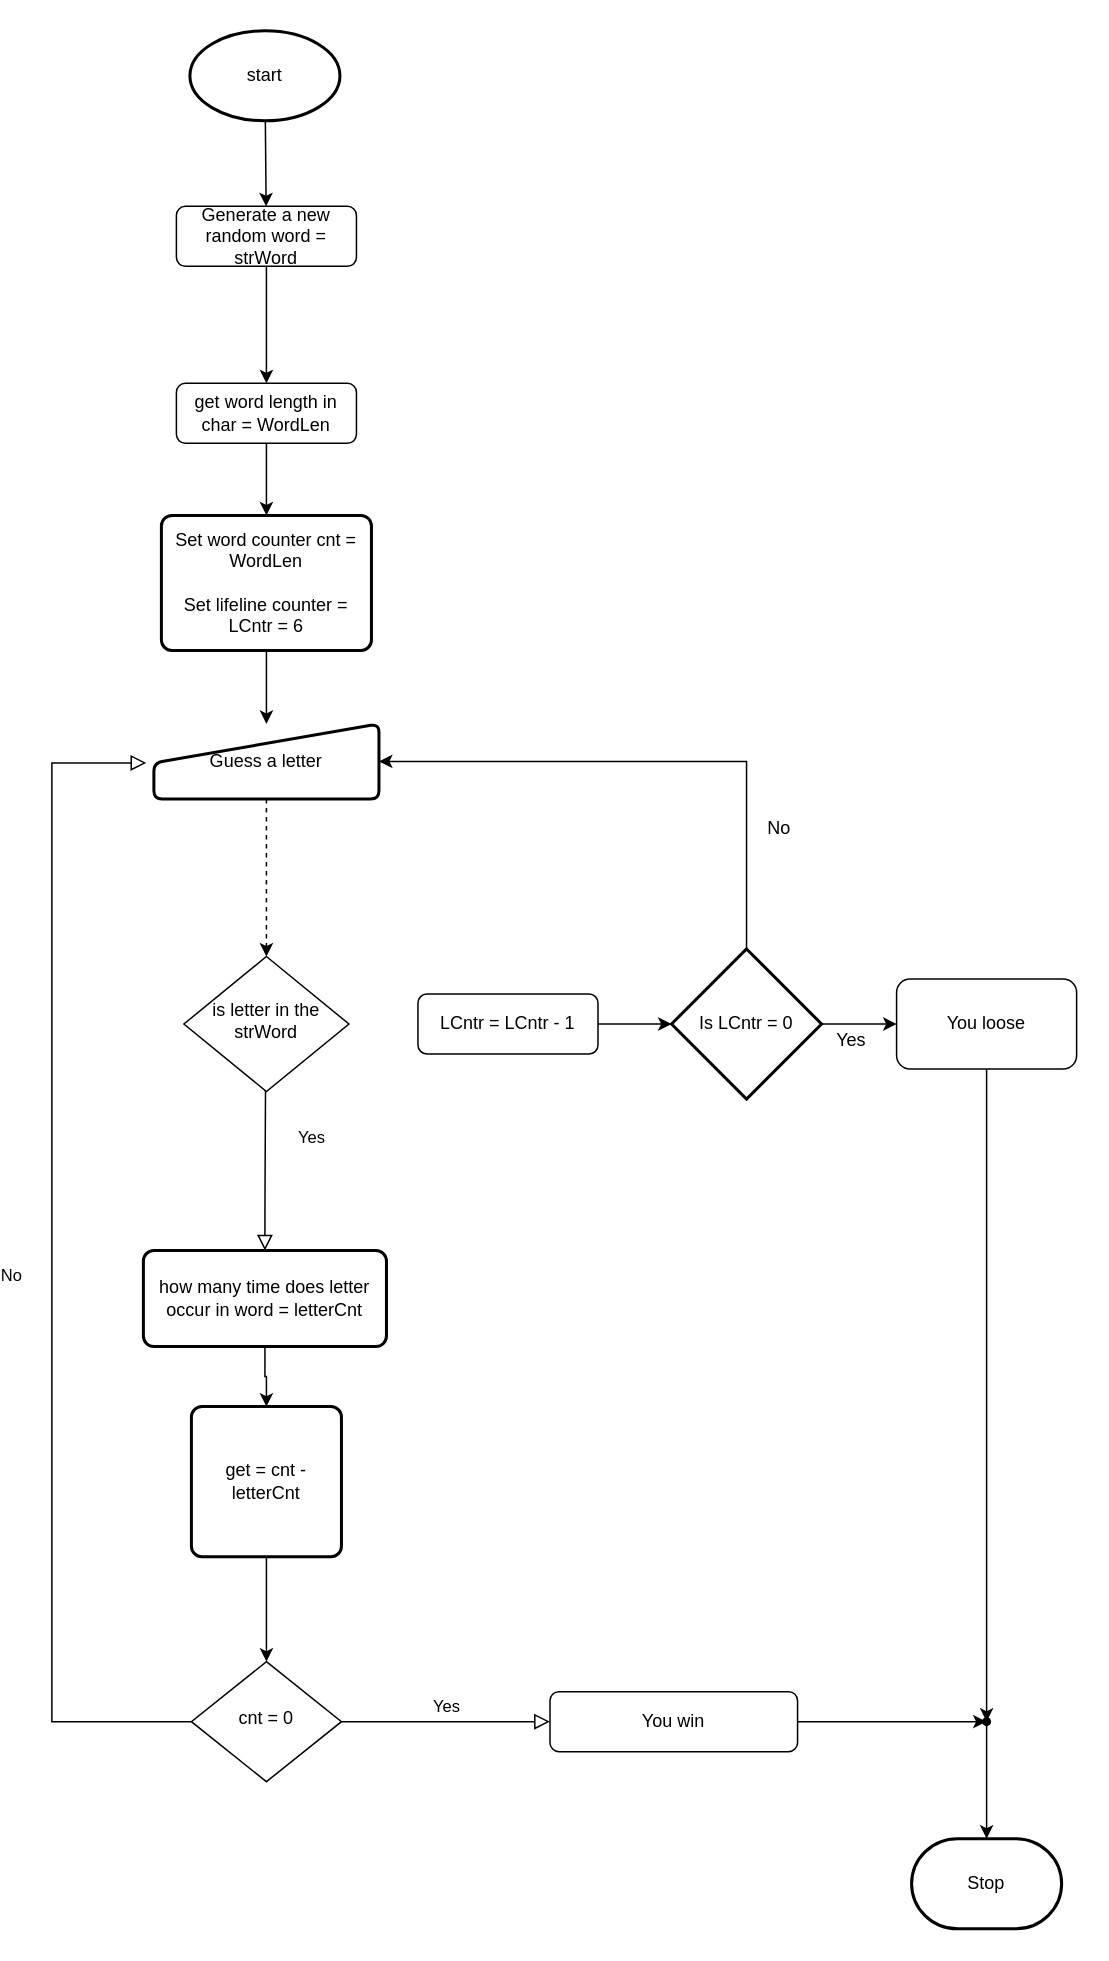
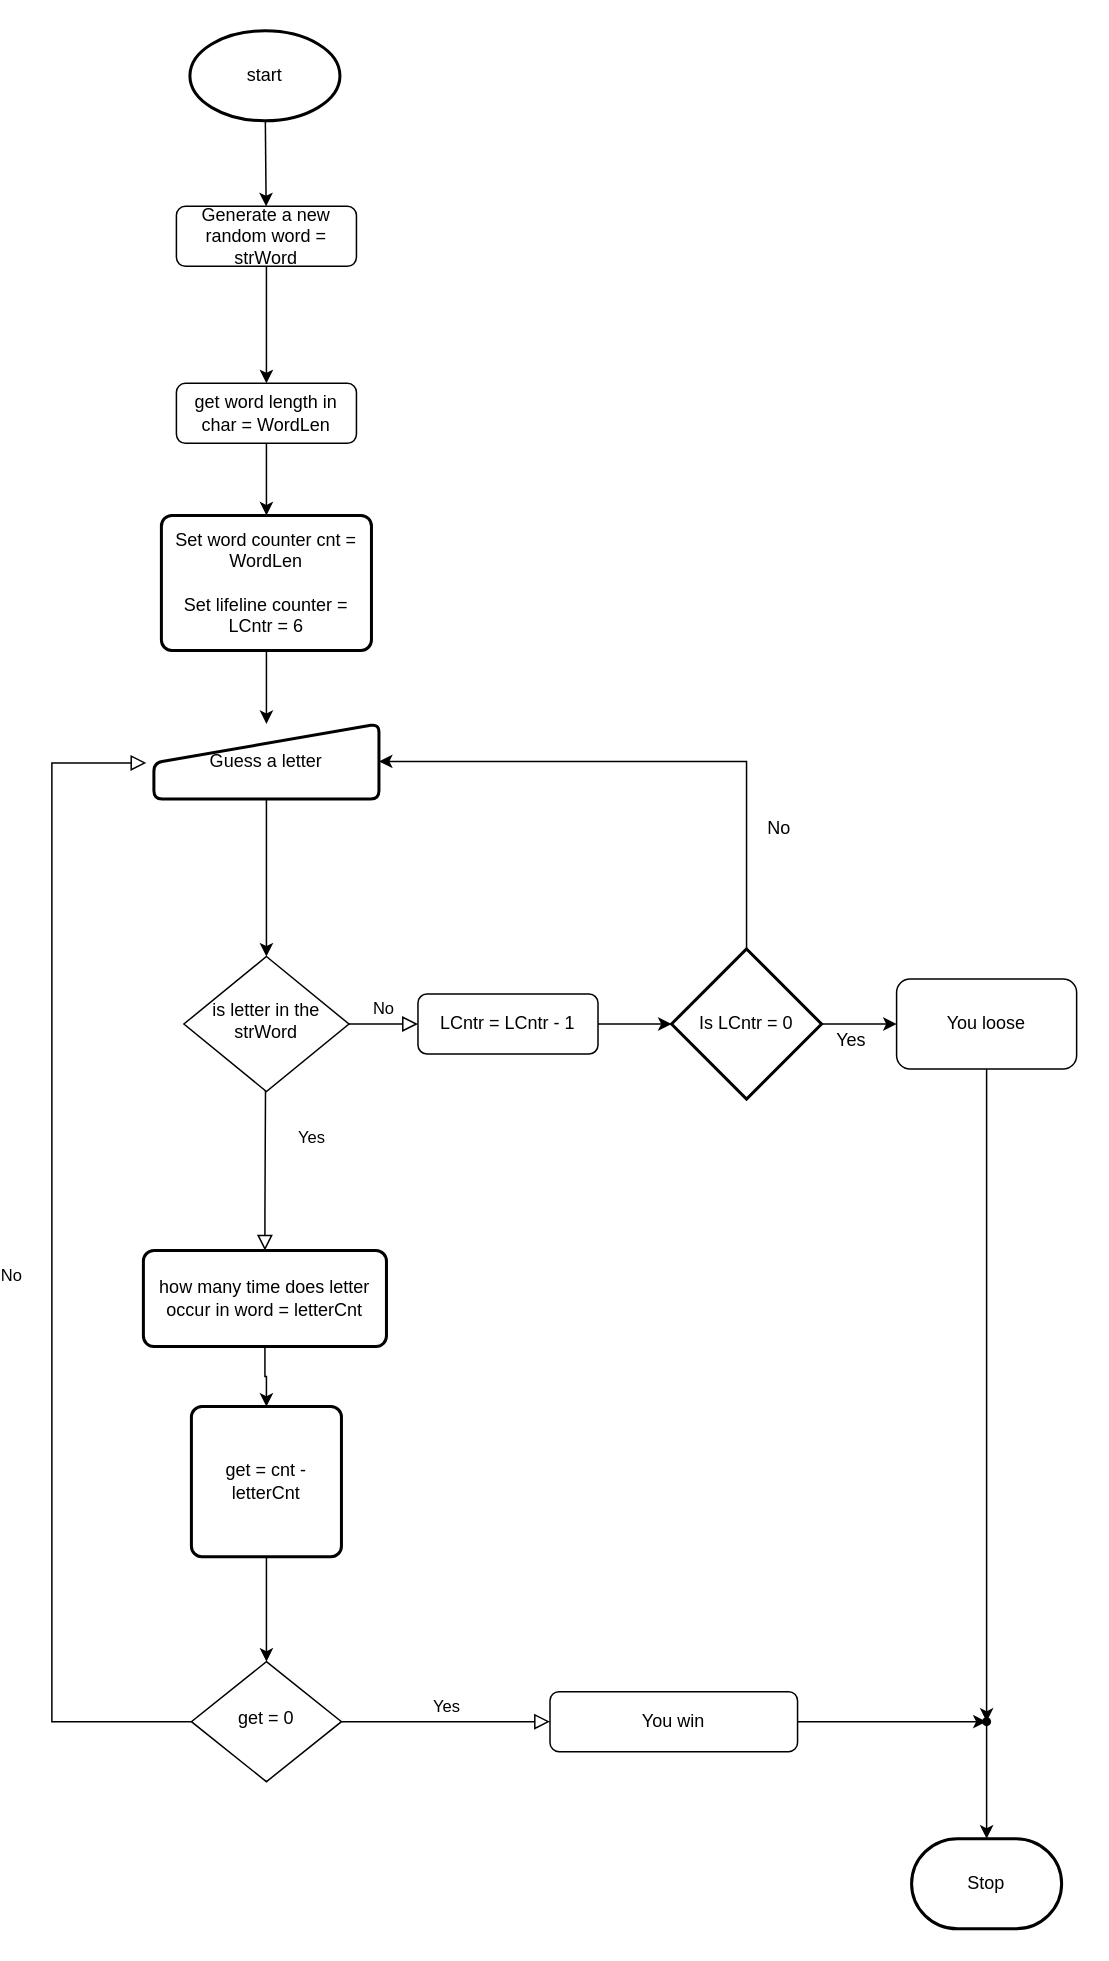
edge "Guess a letter" -> "is letter in the strWord": style dashed -> solid
edge "is letter in the strWord" -> "LCntr = LCntr - 1": added, label "No"
node "cnt = 0": label "cnt = 0" -> "get = 0"
